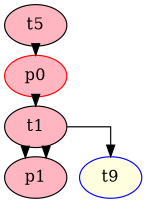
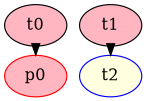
node "t5": label "t5" -> "t0"
edge "p0" -> "t1": removed
node "p1": removed
node "t9": label "t9" -> "t2"
